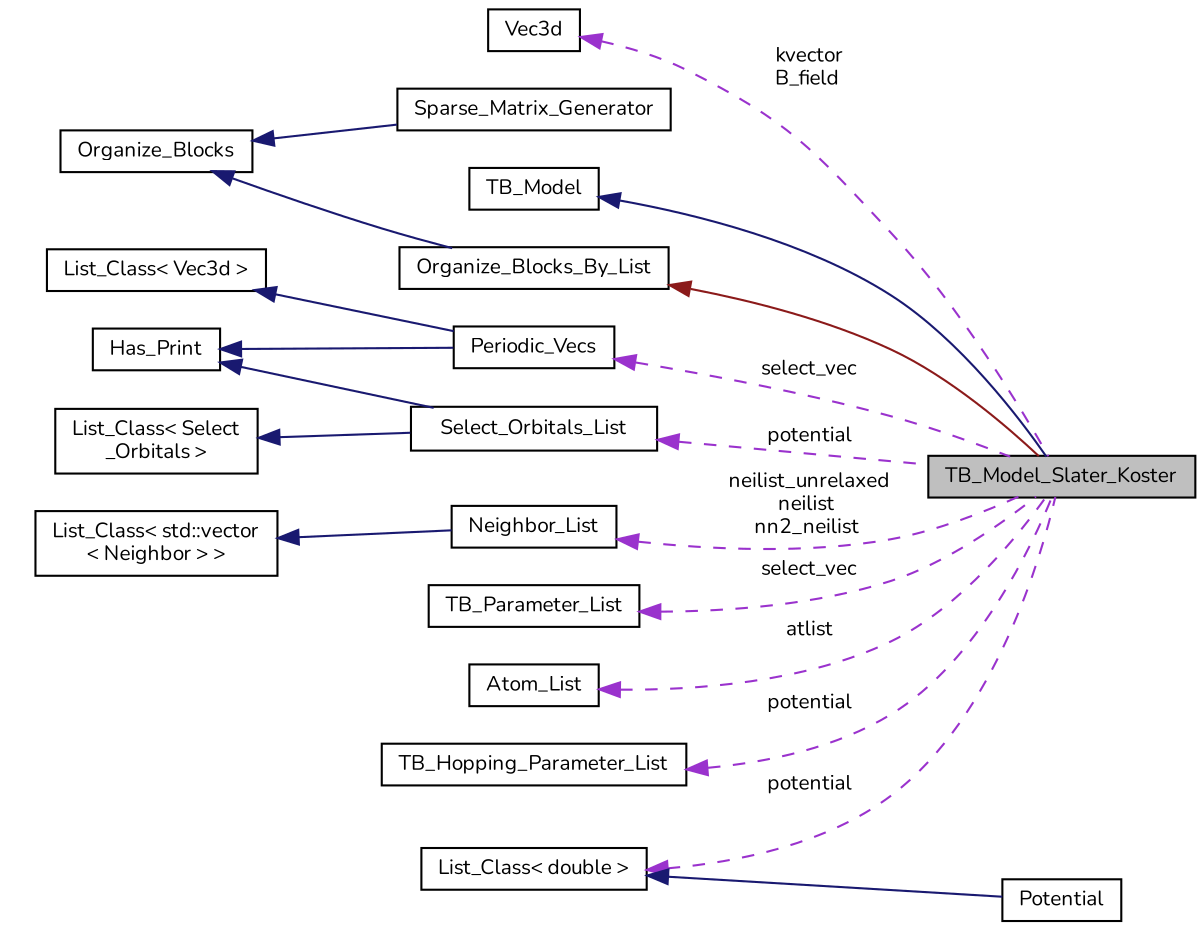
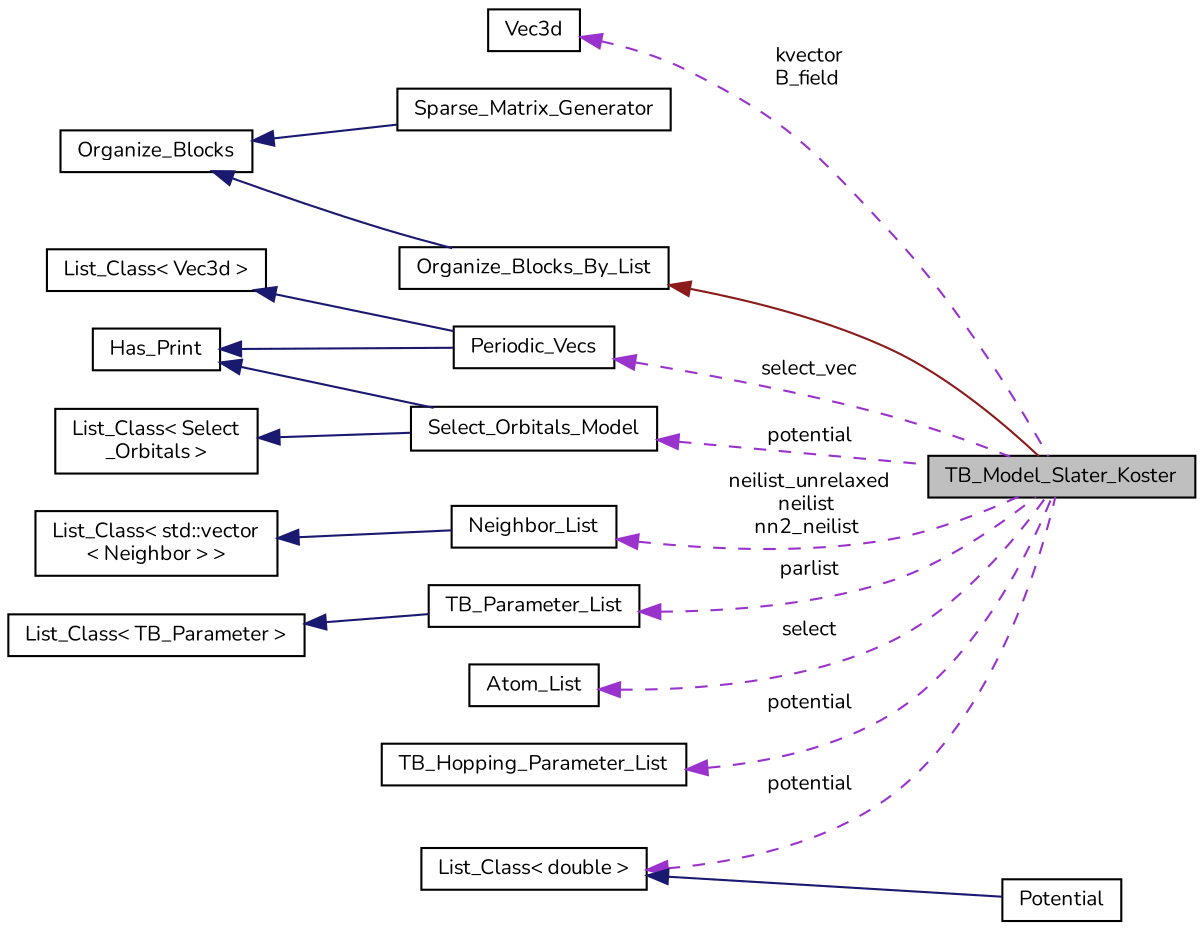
node "TB_Model": removed
node "Select_Orbitals_List": label "Select_Orbitals_List" -> "Select_Orbitals_Model"
edge "TB_Model_Slater_Koster" -> "TB_Parameter_List": label " select_vec" -> " parlist"
edge "TB_Model_Slater_Koster" -> "Atom_List": label " atlist" -> " select"
node "List_Class< TB_Parameter >": added
